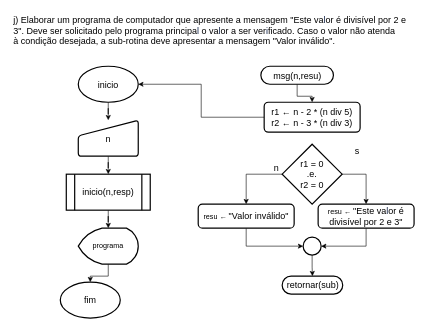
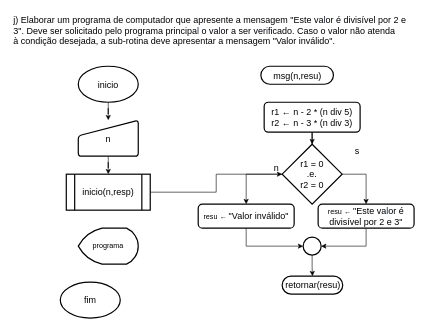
edge "r1 ← n - 2 * (n div 5) r2 ← n - 3 * (n div 3)" -> "inicio": now "r1 ← n - 2 * (n div 5) r2 ← n - 3 * (n div 3)" -> "r1 = 0 .e. r2 = 0"
edge "msg(n,resu)" -> "r1 ← n - 2 * (n div 5) r2 ← n - 3 * (n div 3)": removed
edge "inicio(n,resp)" -> "programa": now "inicio(n,resp)" -> "r1 = 0 .e. r2 = 0"
edge "programa" -> "fim": removed
node "retornar(sub)": label "retornar(sub)" -> "retornar(resu)"
